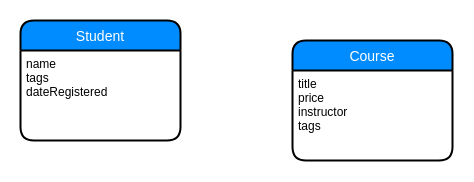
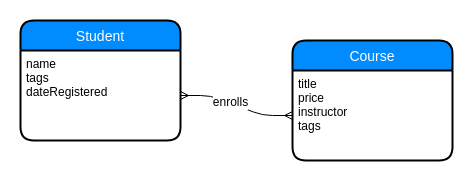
edge "name tags dateRegistered" -- "title price instructor tags": added, label "enrolls"
